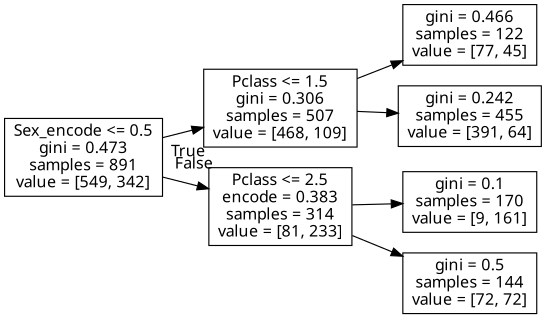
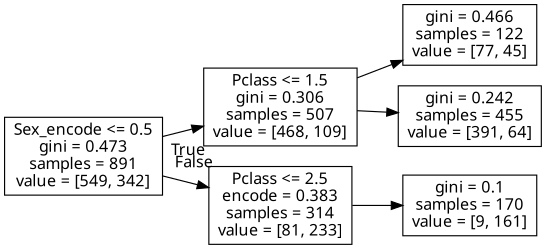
node "gini = 0.5 samples = 144 value = [72, 72]": removed
